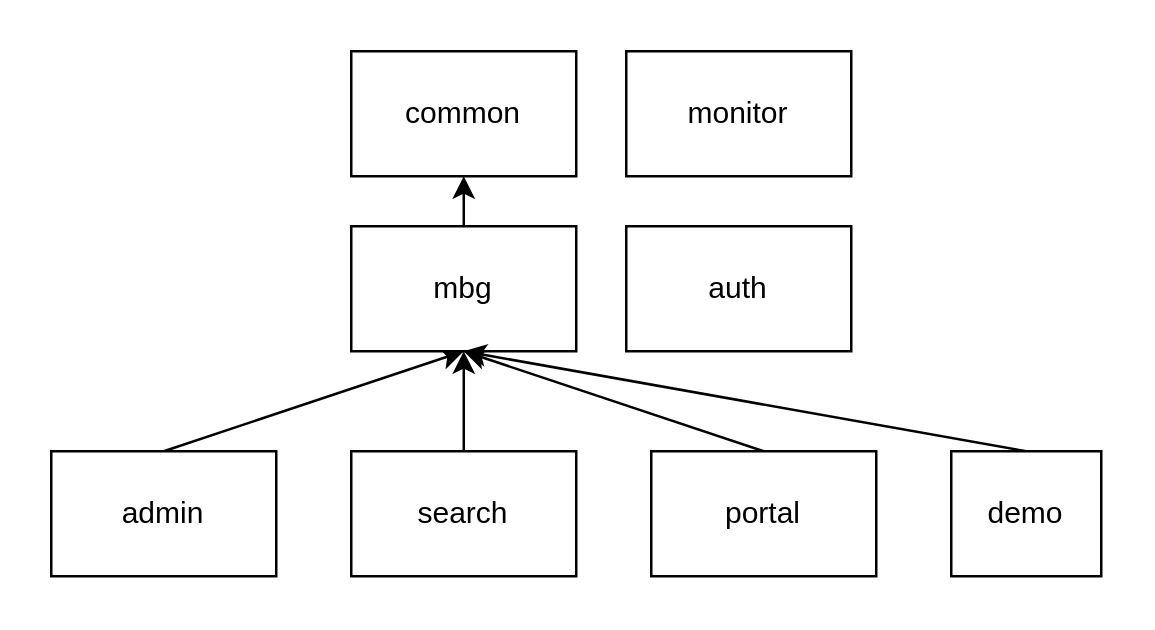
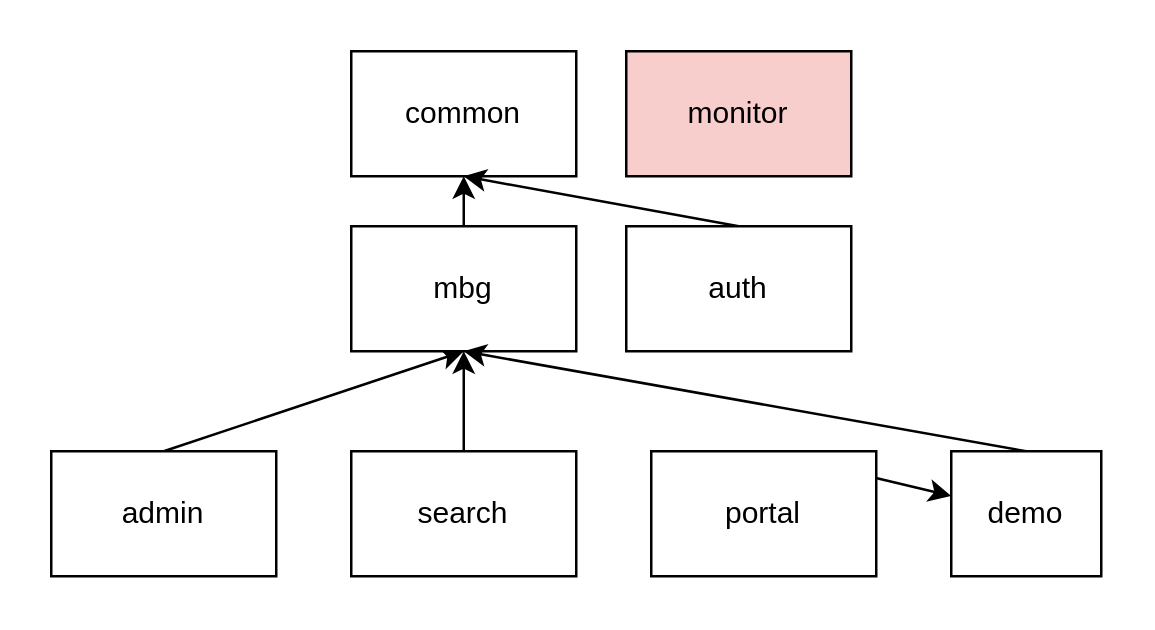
node "monitor": fillcolor #ffffff -> #f8cecc
edge "auth" -> "common": added
edge "portal" -> "mbg": now "portal" -> "demo"
